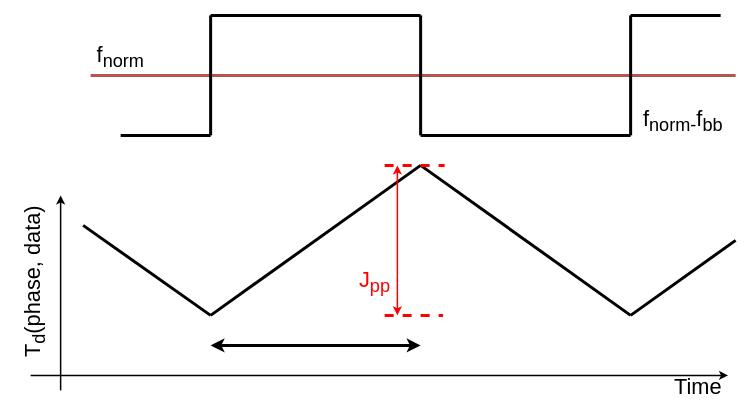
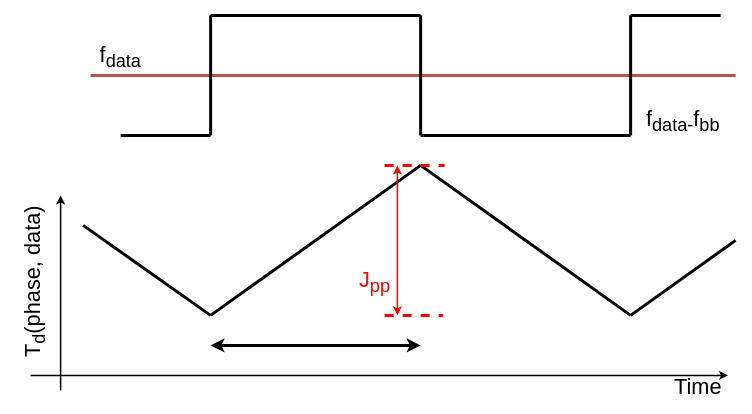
node "fnorm": label "fnorm" -> "fdata"
node "fnorm-fbb": label "fnorm-fbb" -> "fdata-fbb"
